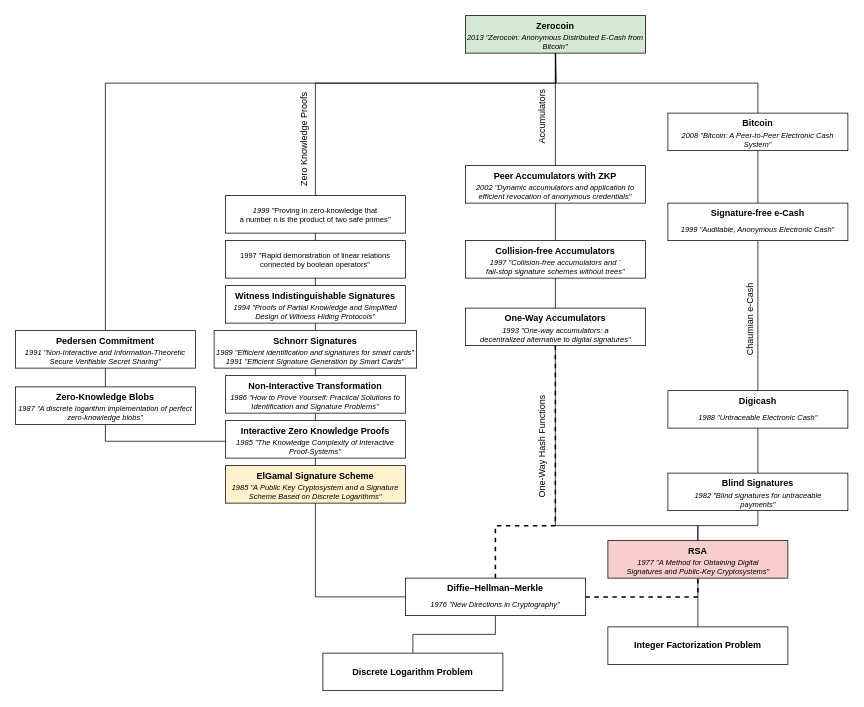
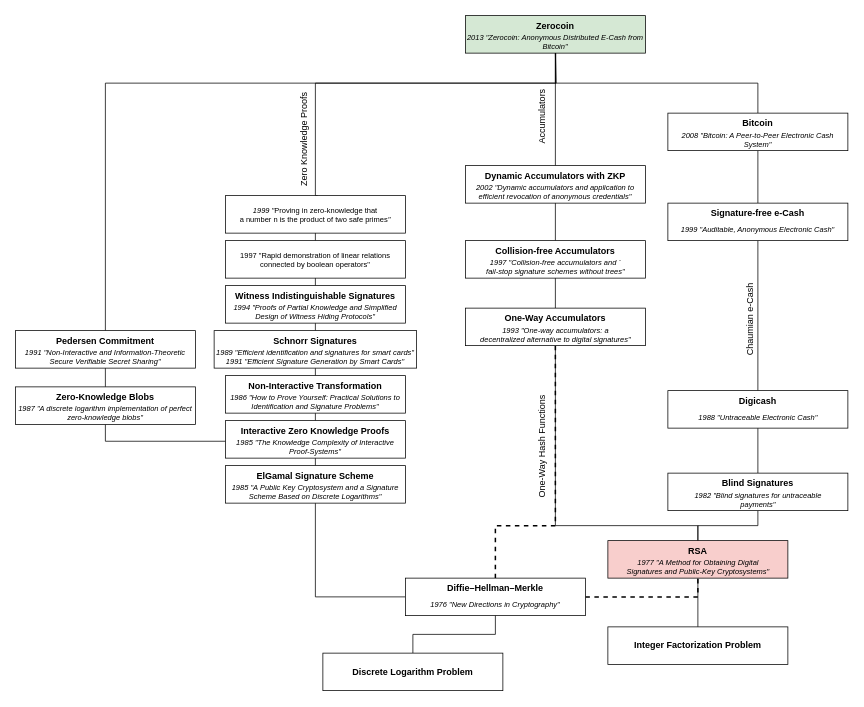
node "Peer Accumulators with ZKP": label "Peer Accumulators with ZKP" -> "Dynamic Accumulators with ZKP"
node "ElGamal Signature Scheme": fillcolor #fff2cc -> #ffffff
